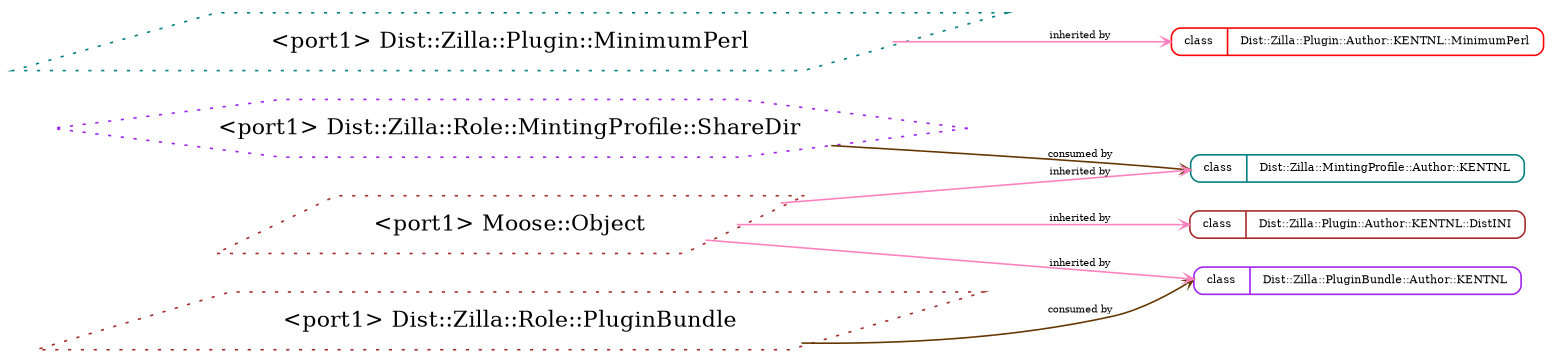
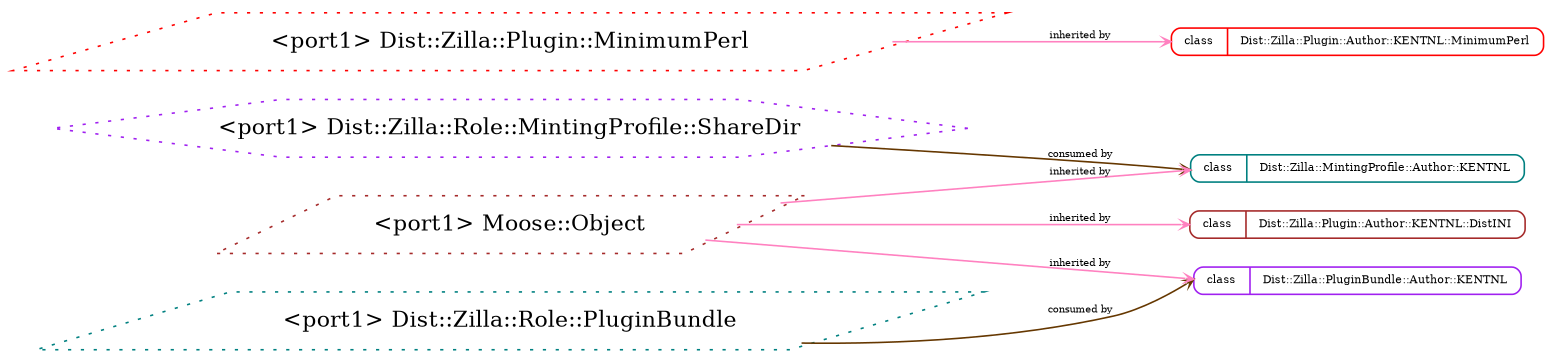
node "<port1> Dist::Zilla::Plugin::MinimumPerl": color teal -> red
node "<port1> Dist::Zilla::Role::PluginBundle": color brown -> teal
